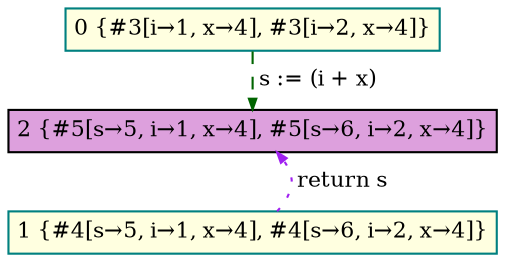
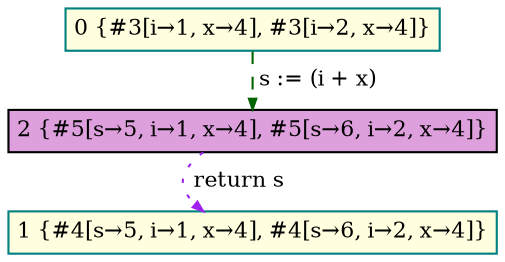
edge "1 {#4[s→5, i→1, x→4], #4[s→6, i→2, x→4]}" -> "2 {#5[s→5, i→1, x→4], #5[s→6, i→2, x→4]}": reversed
